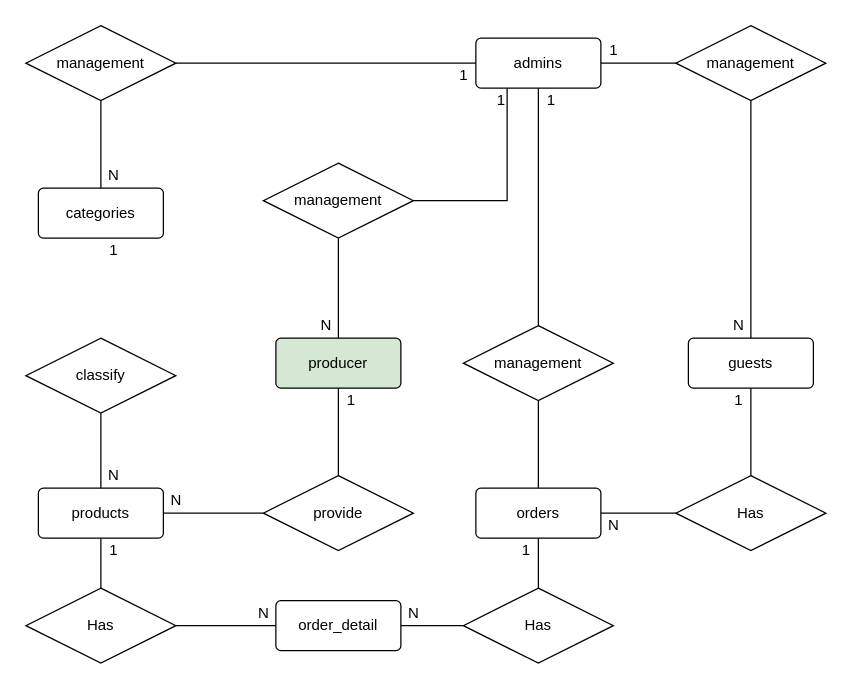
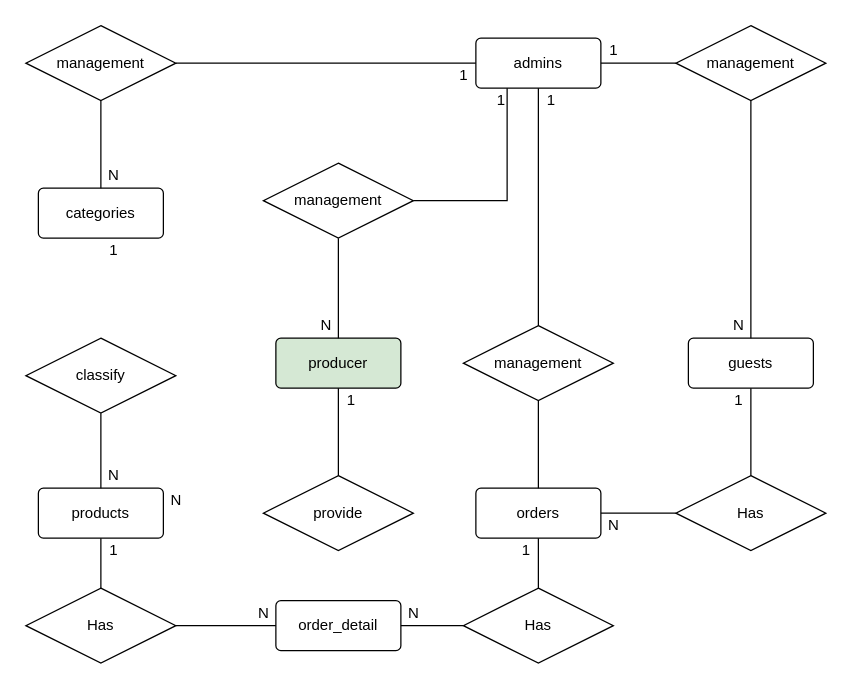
edge "products" -- "provide": removed
